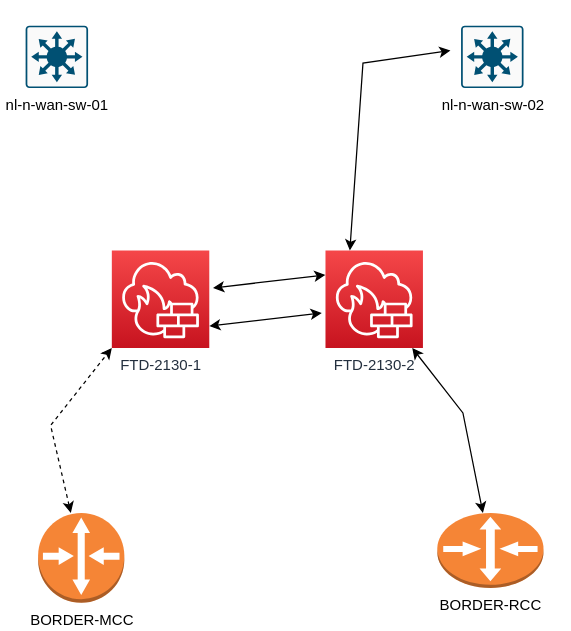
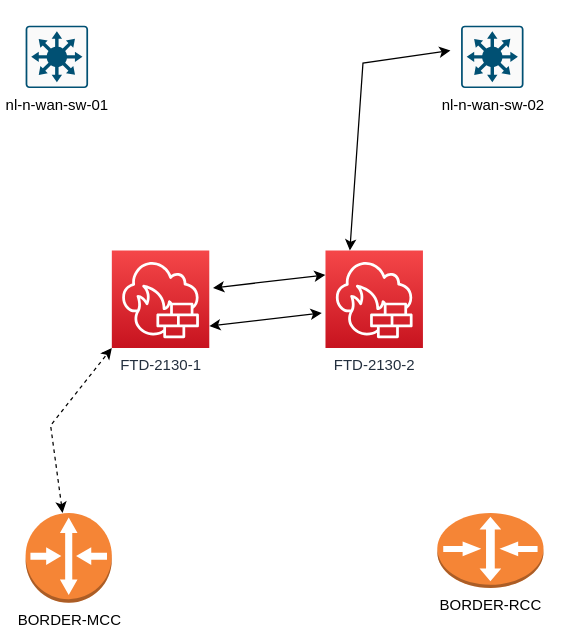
edge "FTD-2130-2" -- "BORDER-RCC": removed
node "BORDER-MCC": moved (81, 558) -> (69, 558)
